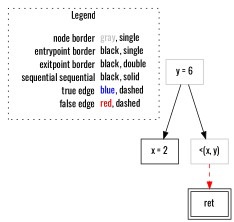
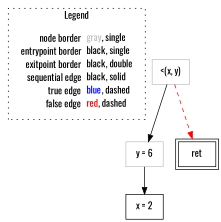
node "node border": text "sequential sequential" -> "sequential edge"
edge "y = 6" -> "<(x, y)": reversed
